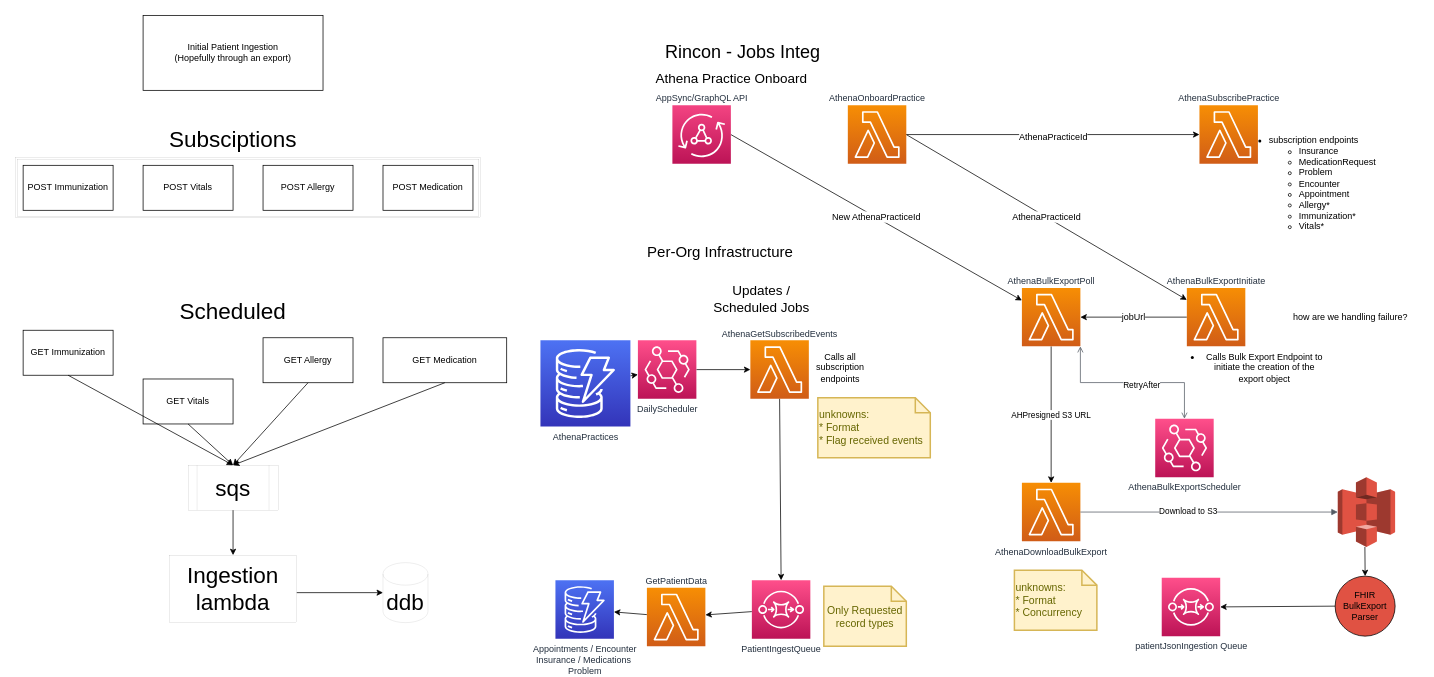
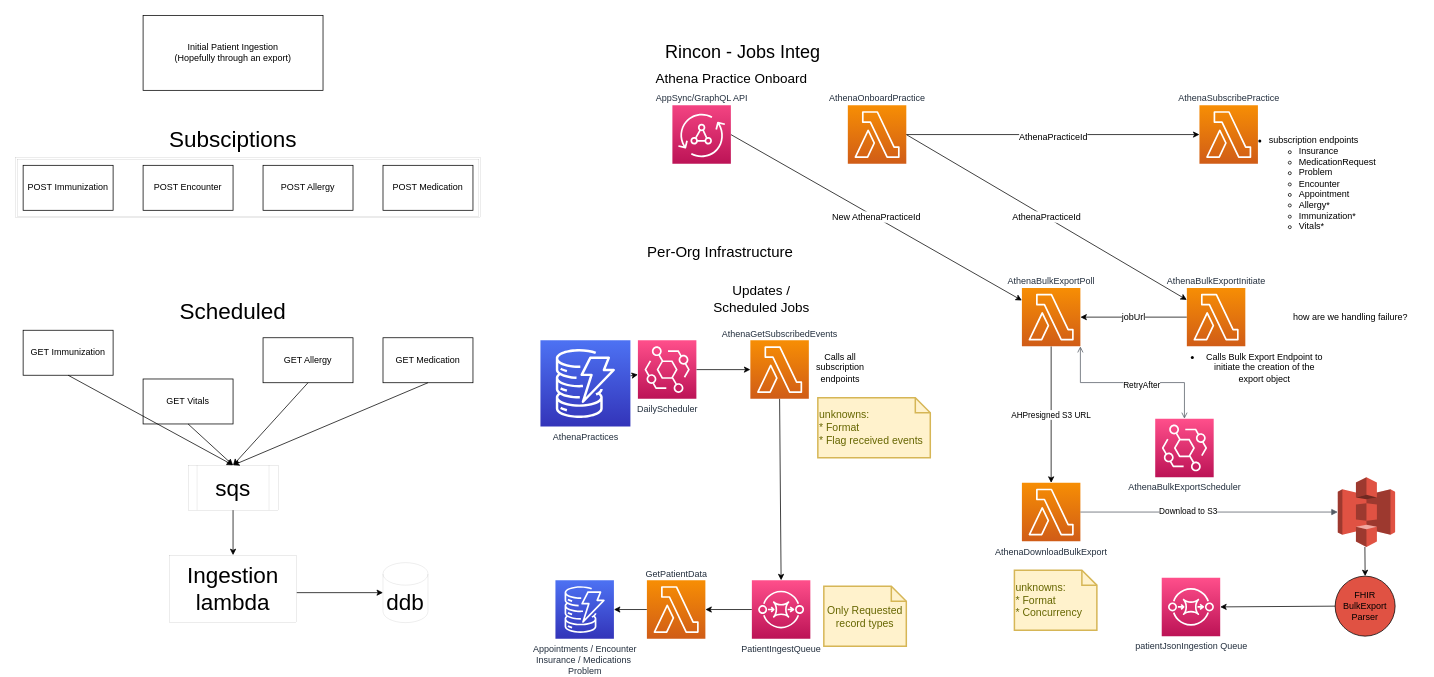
node "POST Vitals": label "POST Vitals" -> "POST Encounter"
node "GET Medication": size 124x45 -> 90x45
node "GetPatientData": moved (676, 617) -> (676, 610)
